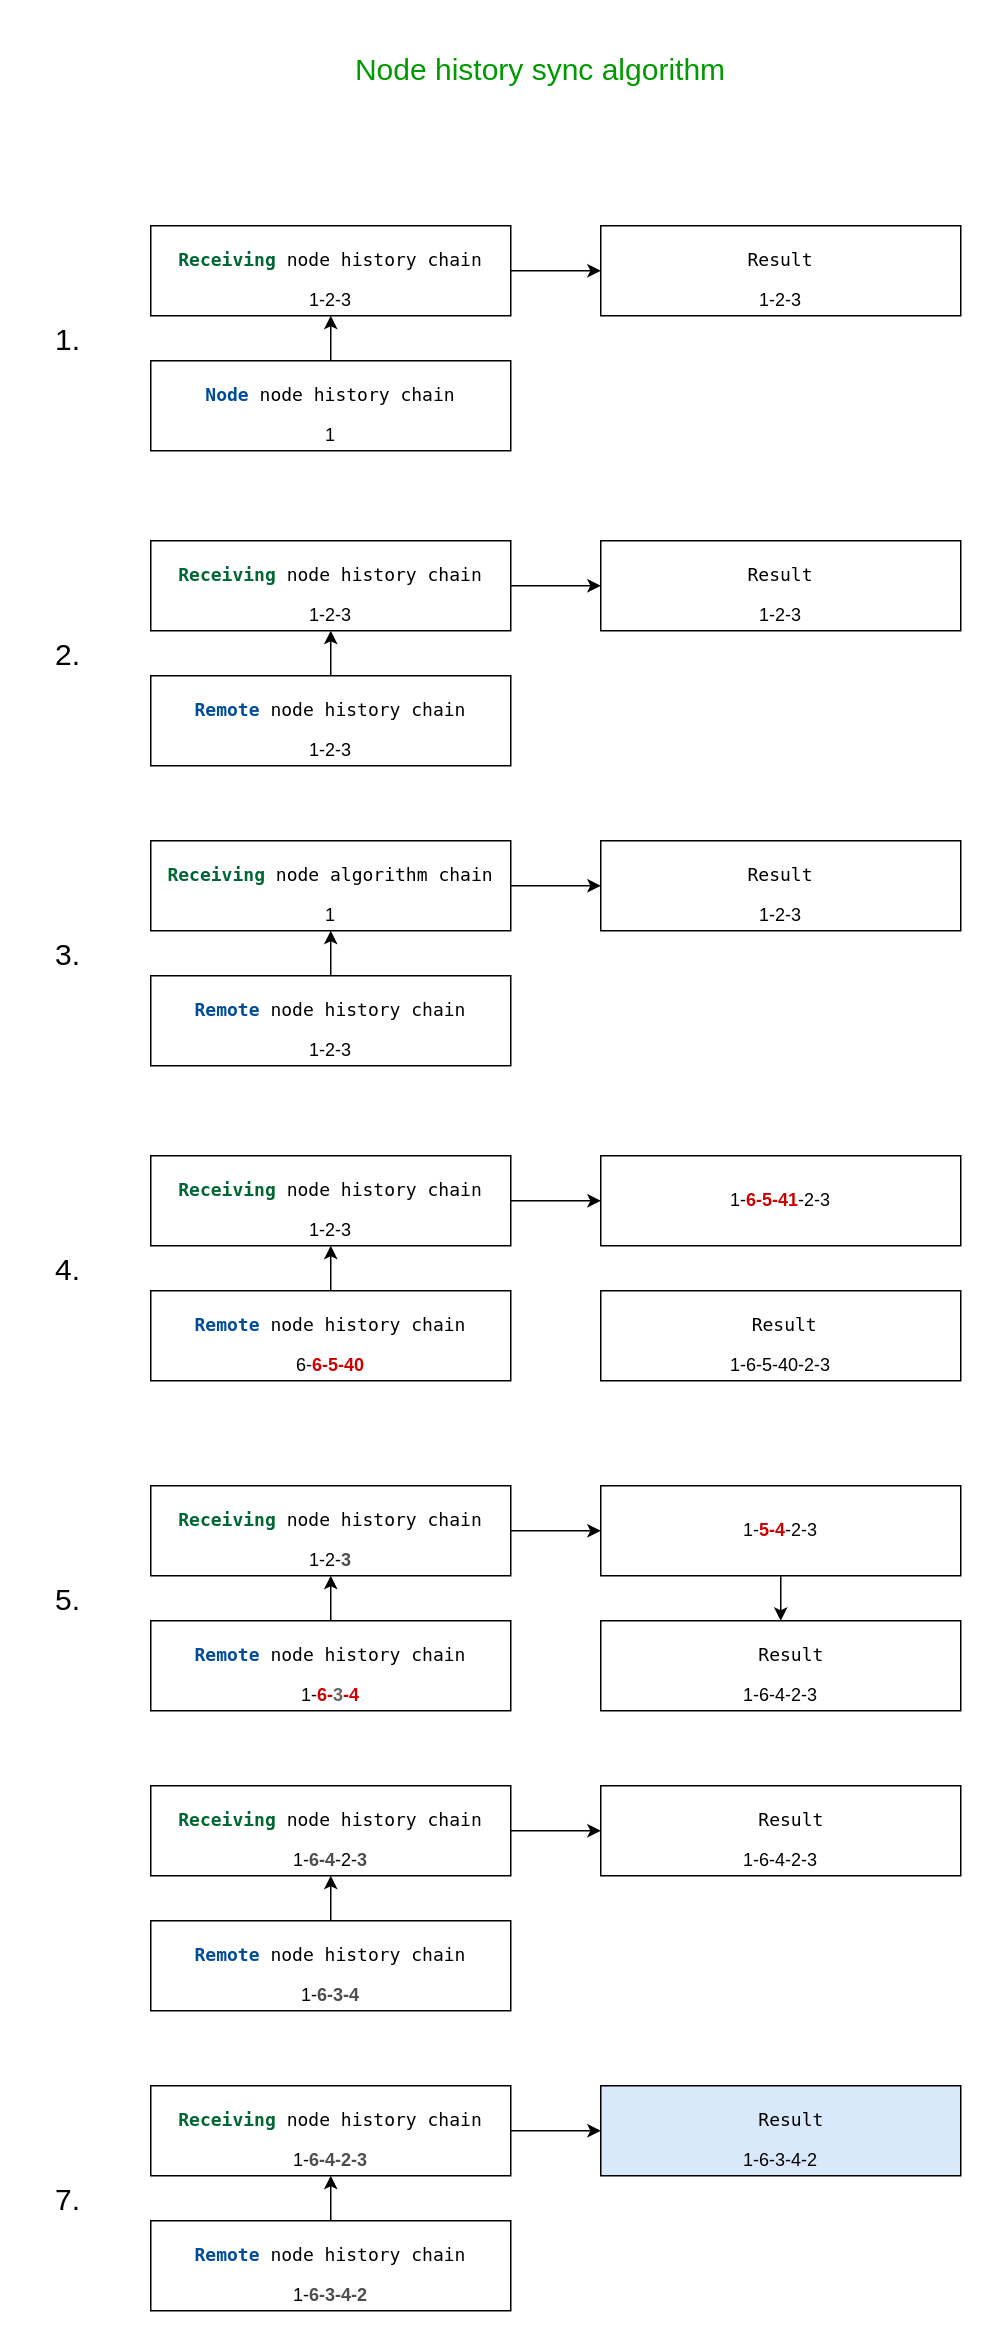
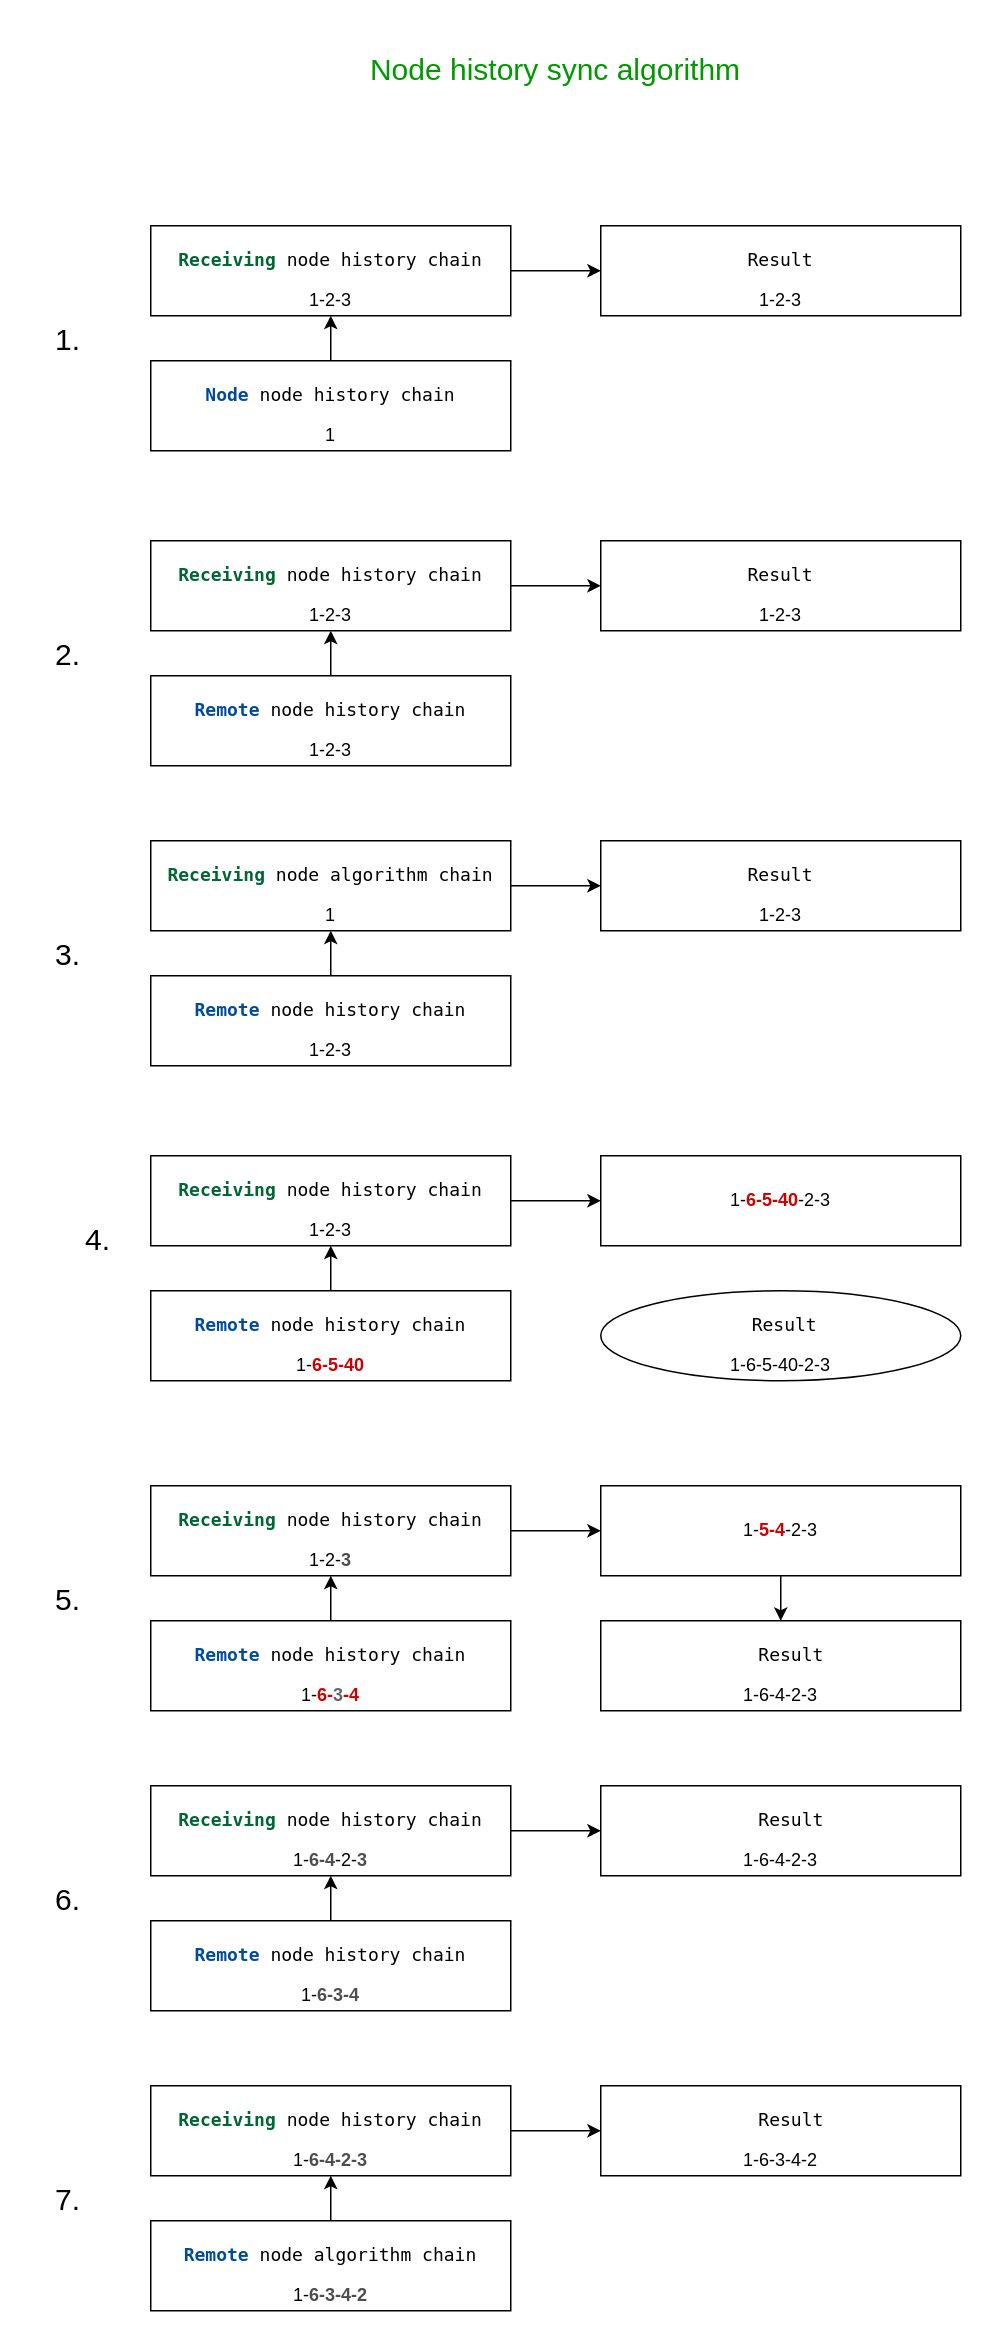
node "Node history sync algorithm": moved (541, 68) -> (556, 68)
node "1-6-5-41-2-3": label "1-6-5-41-2-3" -> "1-6-5-40-2-3"
node "4.": moved (68, 1268) -> (98, 1238)
node "Remote node history chain 6-6-5-40": label "Remote node history chain 6-6-5-40" -> "Remote node history chain 1-6-5-40"
node "Result 1-6-5-40-2-3": shape rectangle -> ellipse
node "6.": added
node "Result 1-6-3-4-2": fillcolor #dae8fc -> #ffffff
node "Remote node history chain 1-6-3-4-2": label "Remote node history chain 1-6-3-4-2" -> "Remote node algorithm chain 1-6-3-4-2"
